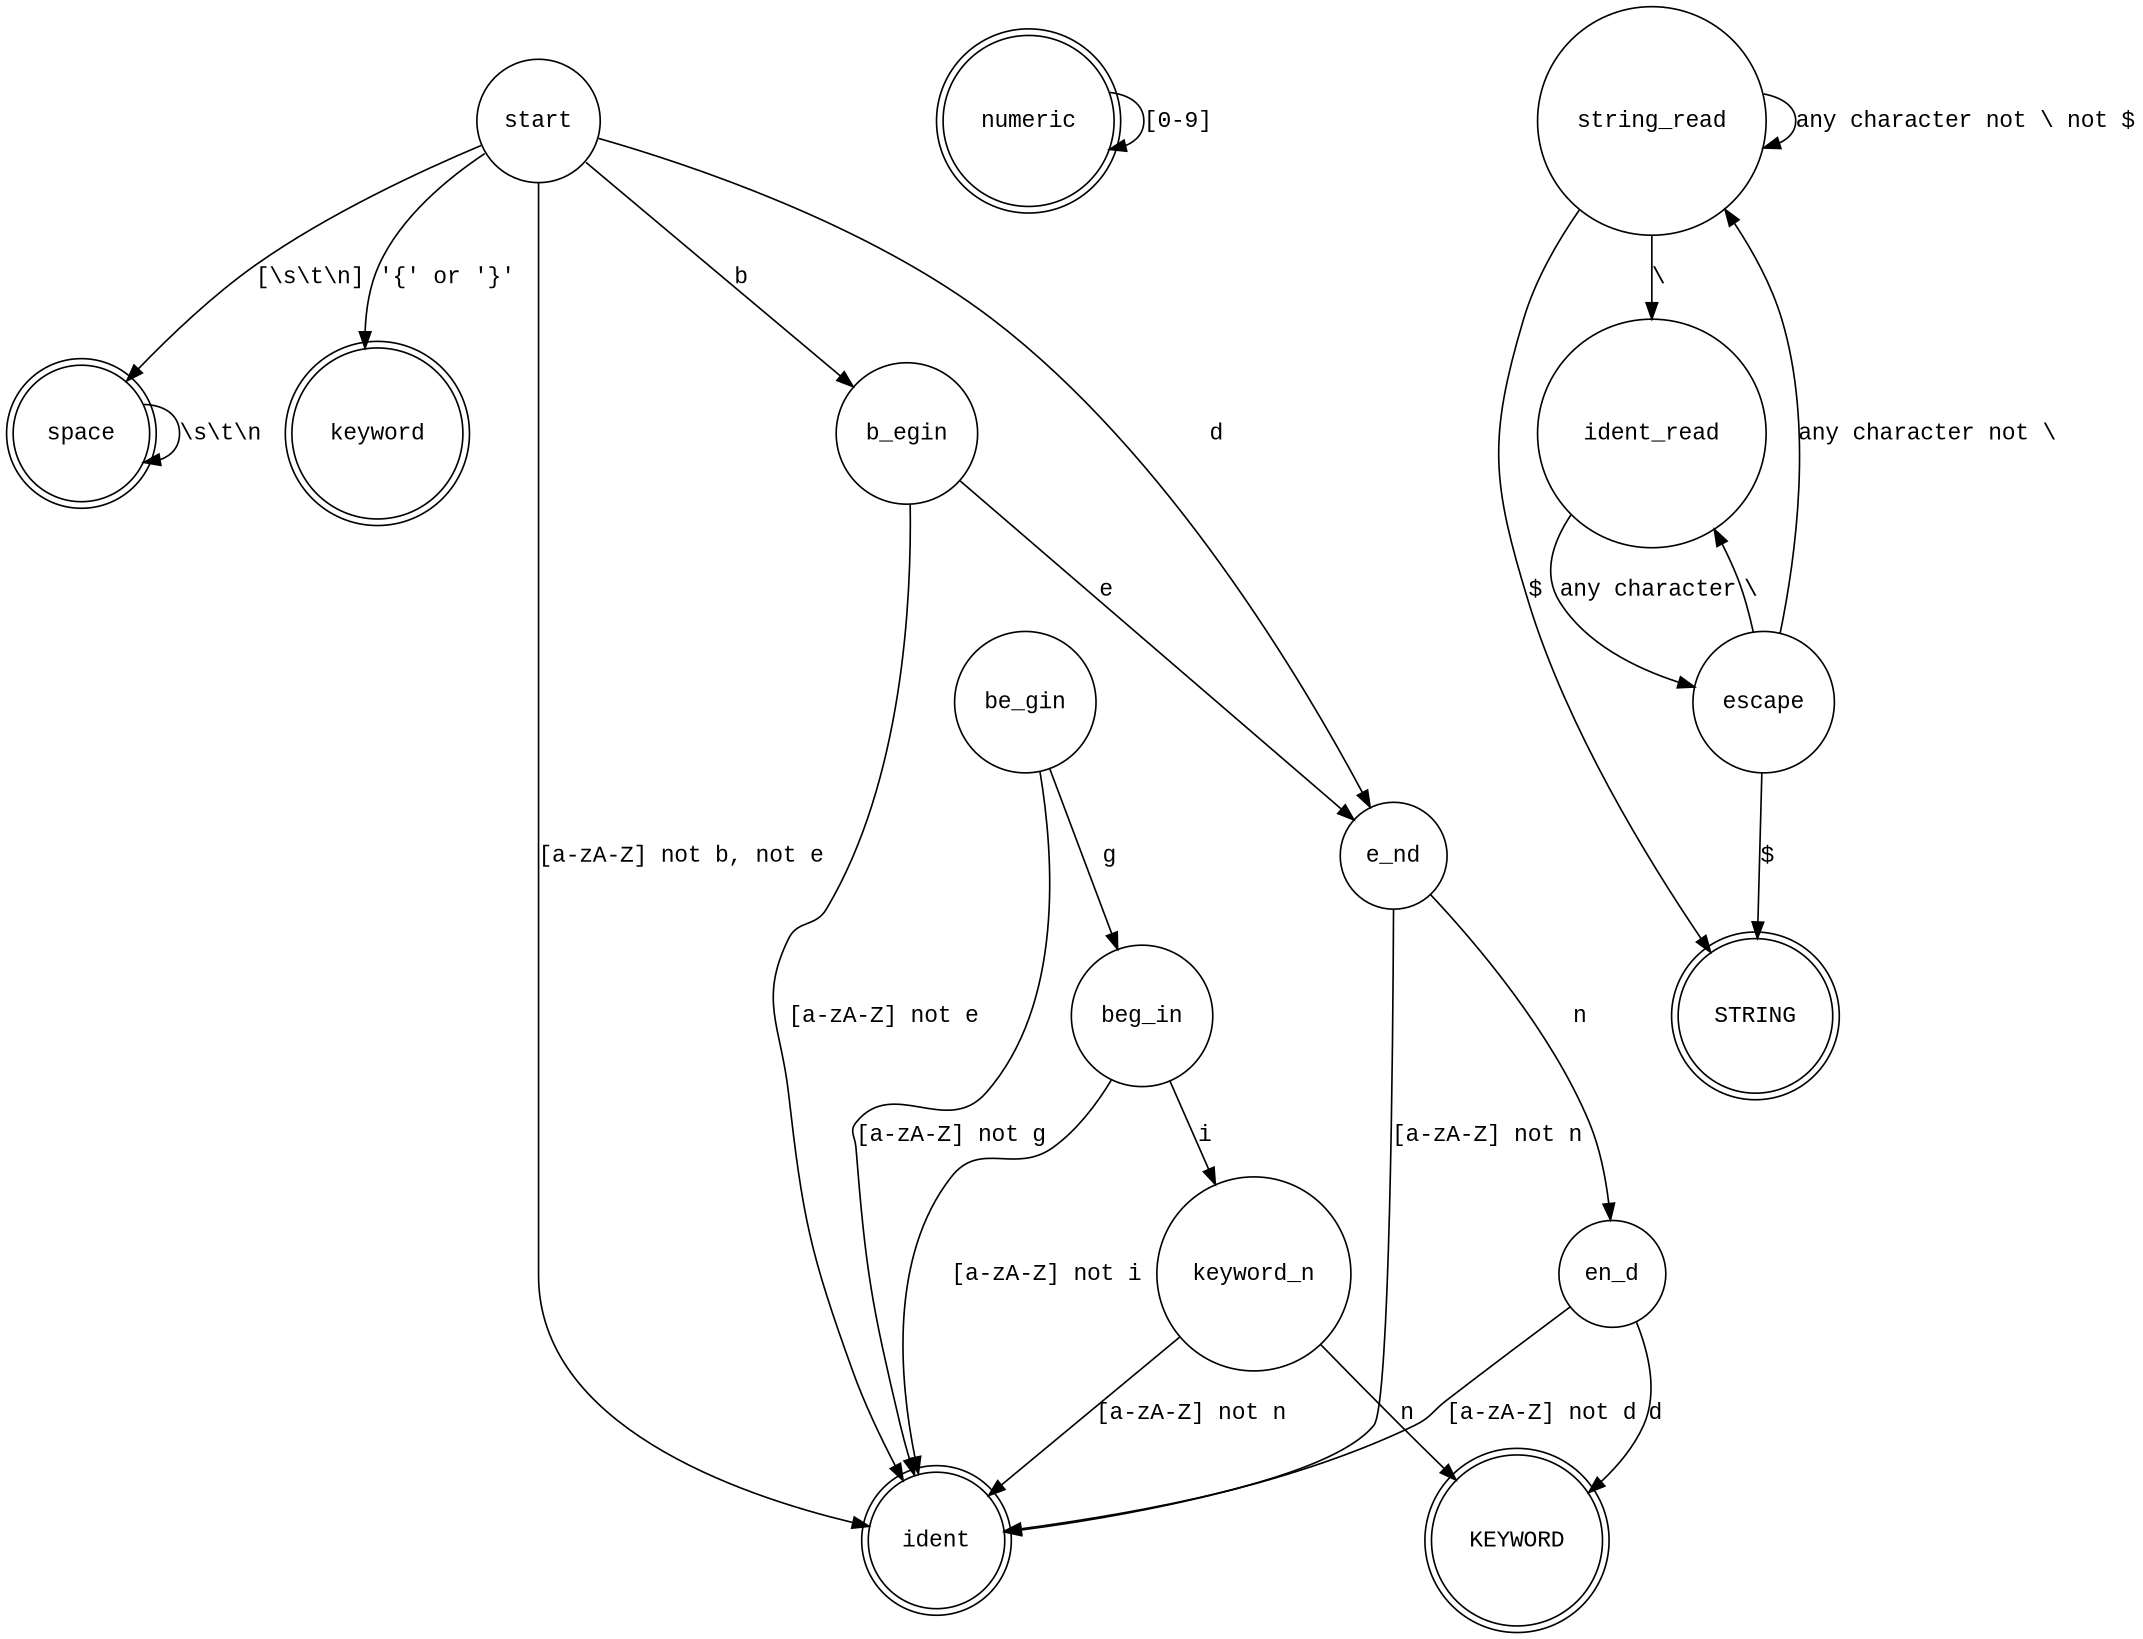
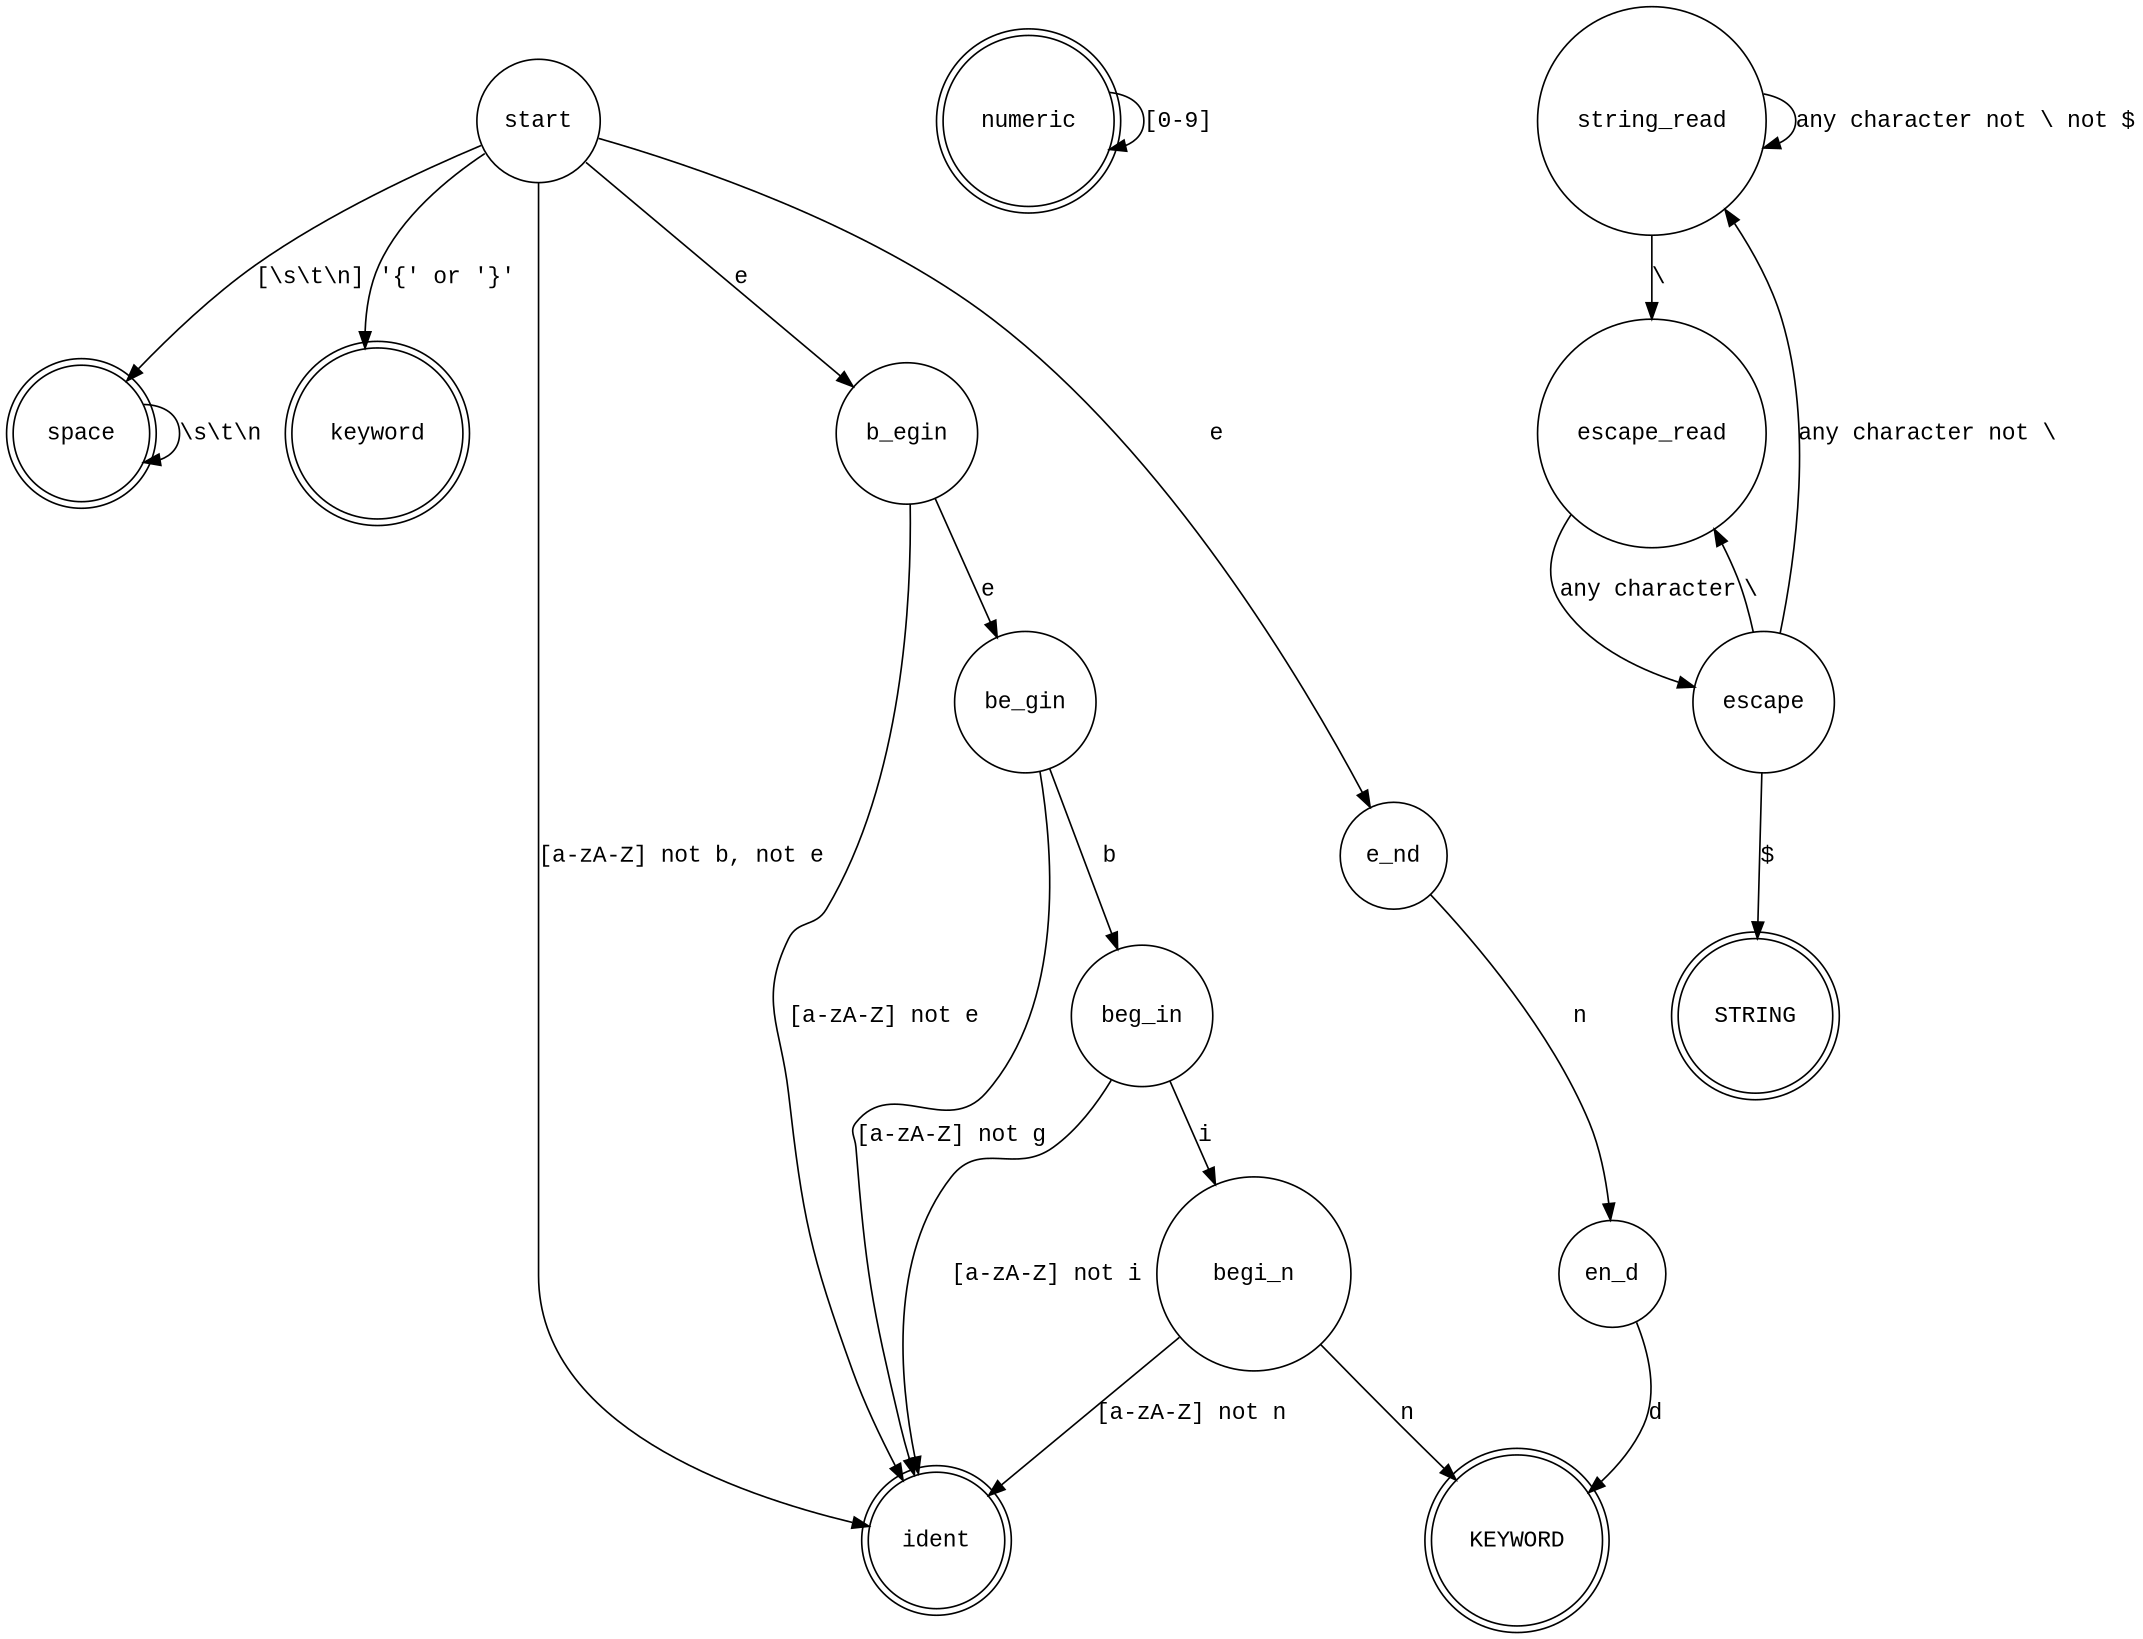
edge "start" -> "b_egin": label "b" -> "e"
edge "start" -> "e_nd": label "d" -> "e"
node "ident_read": label "ident_read" -> "escape_read"
edge "string_read" -> "STRING": removed, label "$"
edge "b_egin" -> "e_nd": now "b_egin" -> "be_gin"
edge "be_gin" -> "beg_in": label "g" -> "b"
node "keyword_n": label "keyword_n" -> "begi_n"
edge "e_nd" -> "ident": removed, label "[a-zA-Z] not n"
edge "en_d" -> "ident": removed, label "[a-zA-Z] not d"
